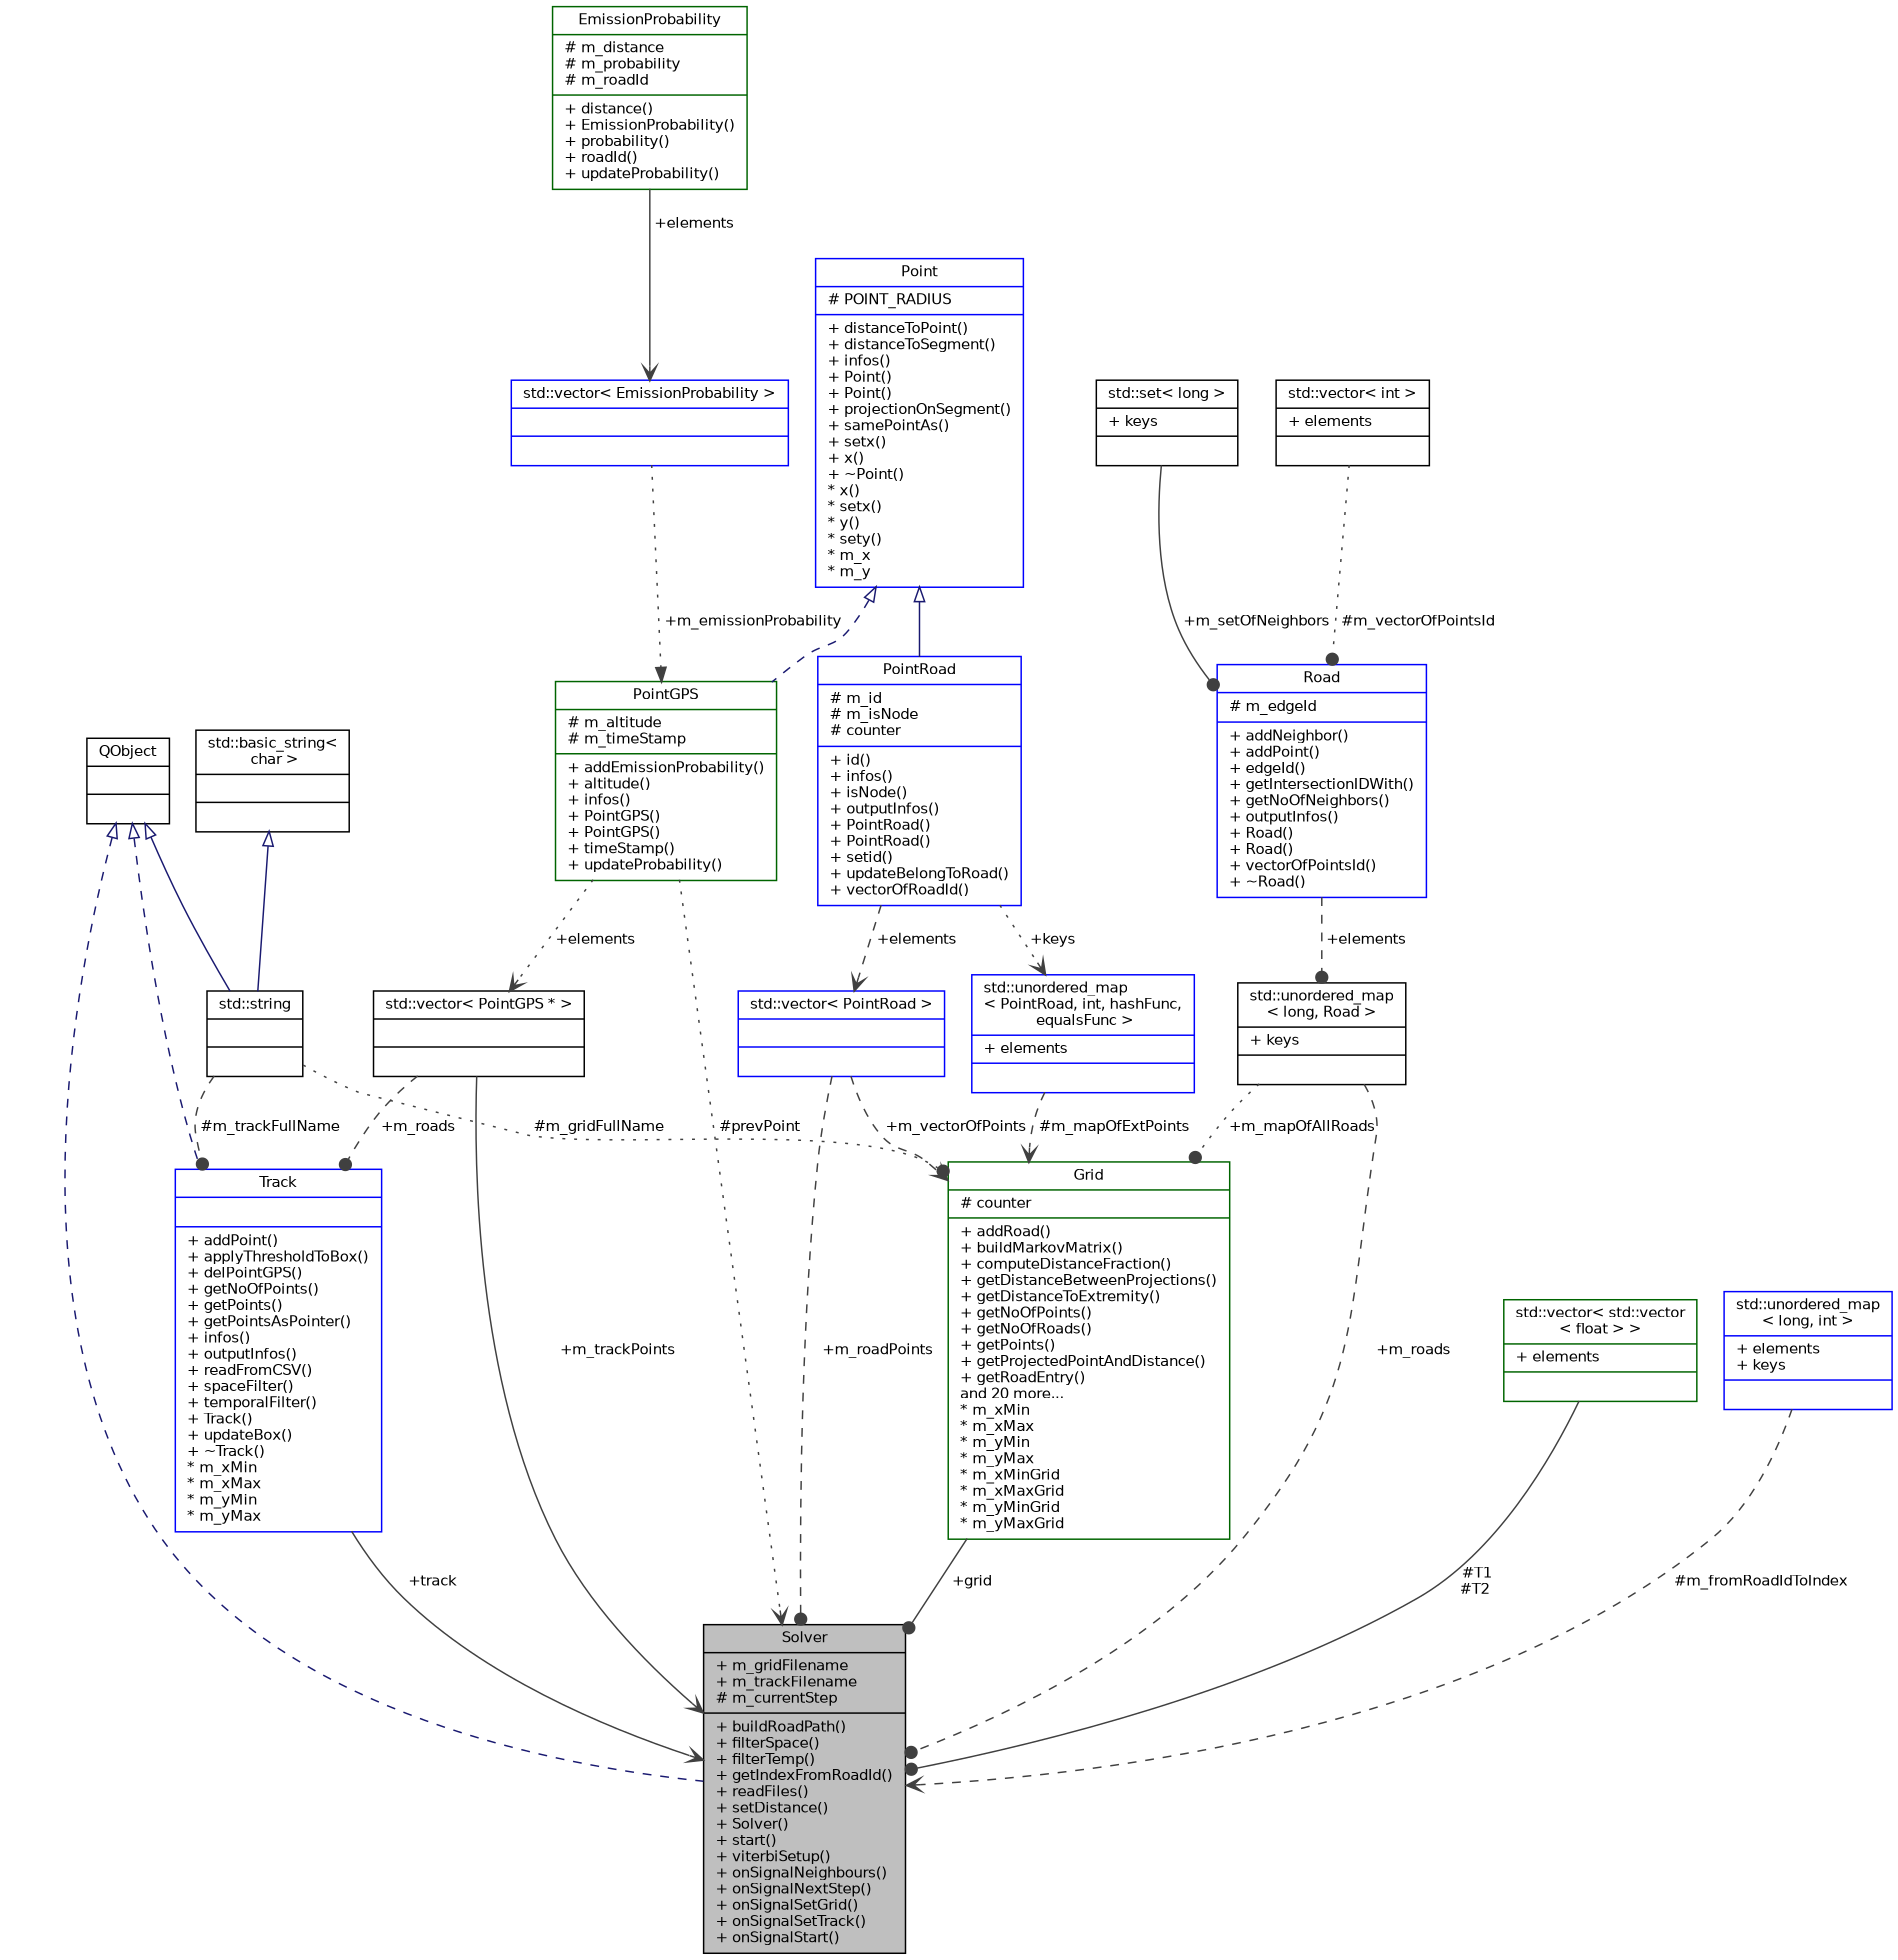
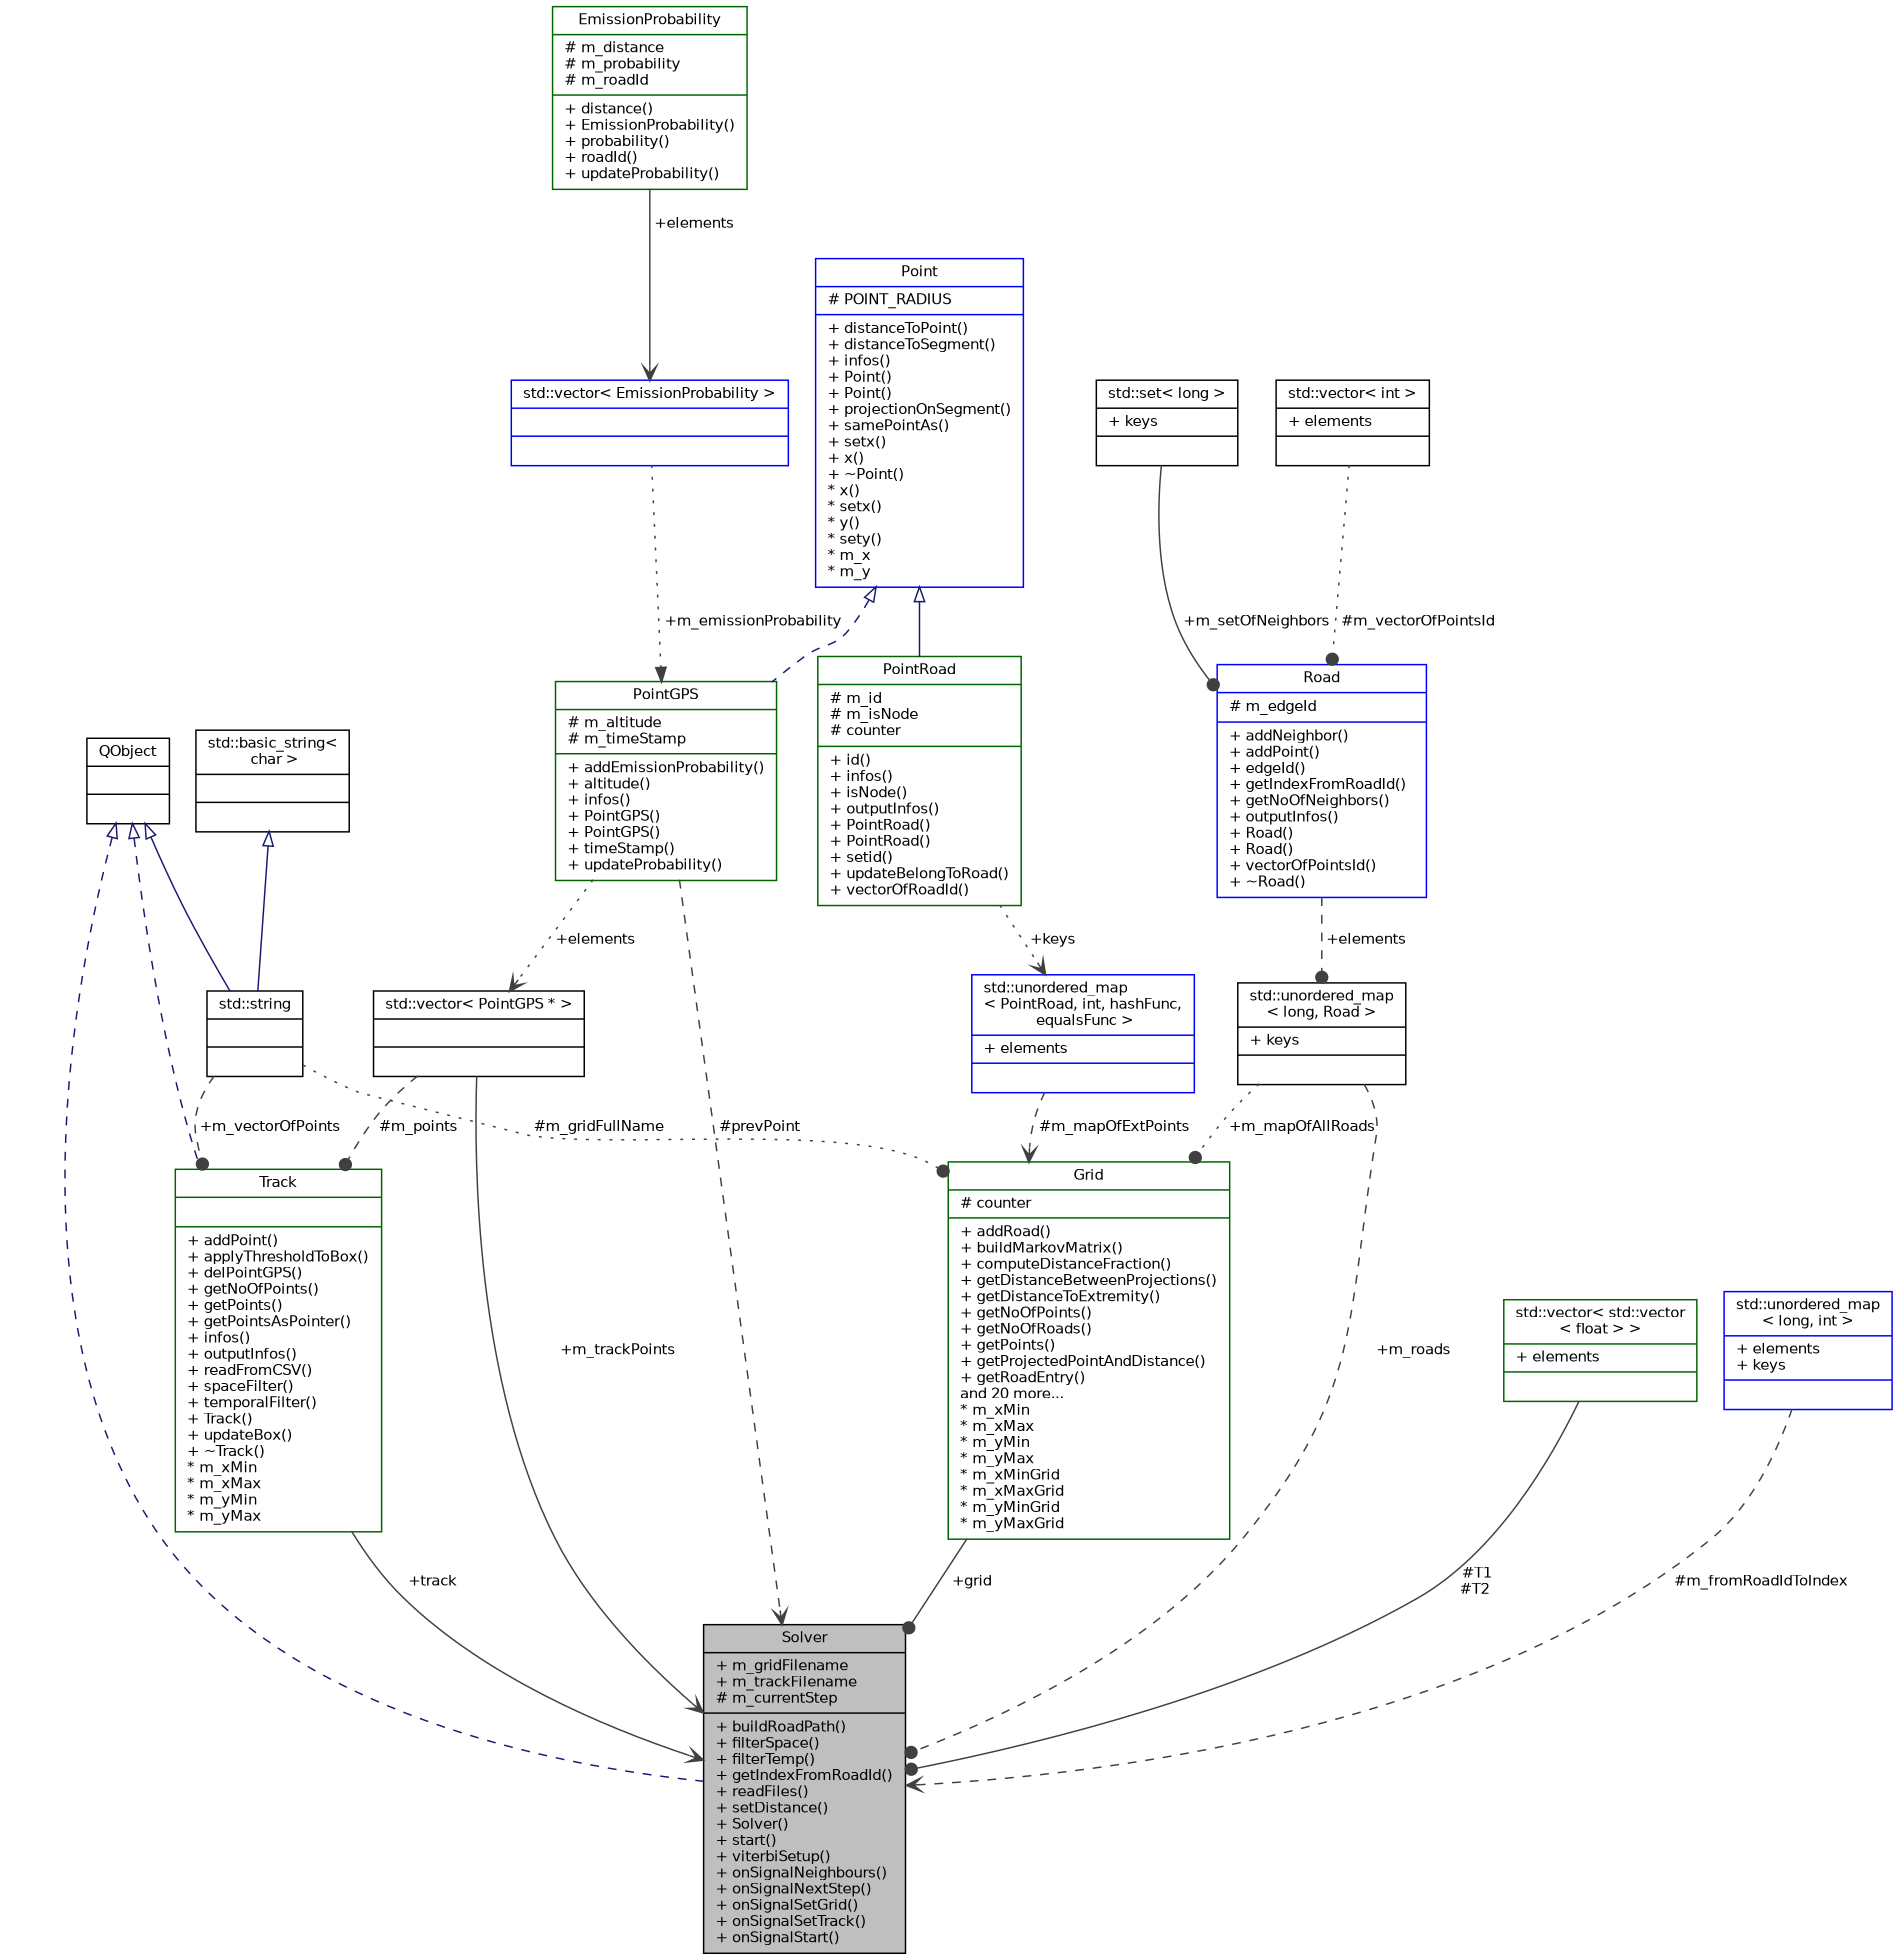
node "PointRoad": color blue -> darkgreen
node "Road": text "+ getIntersectionIDWith()" -> "+ getIndexFromRoadId()"
node "std::vector< PointRoad >": removed
edge "std::string" -> "Track": label " #m_trackFullName" -> " +m_vectorOfPoints"
edge "std::vector< PointGPS * >" -> "Track": label " +m_roads" -> " #m_points"
edge "PointGPS" -> "Solver": style dotted -> dashed
node "Track": color blue -> darkgreen
